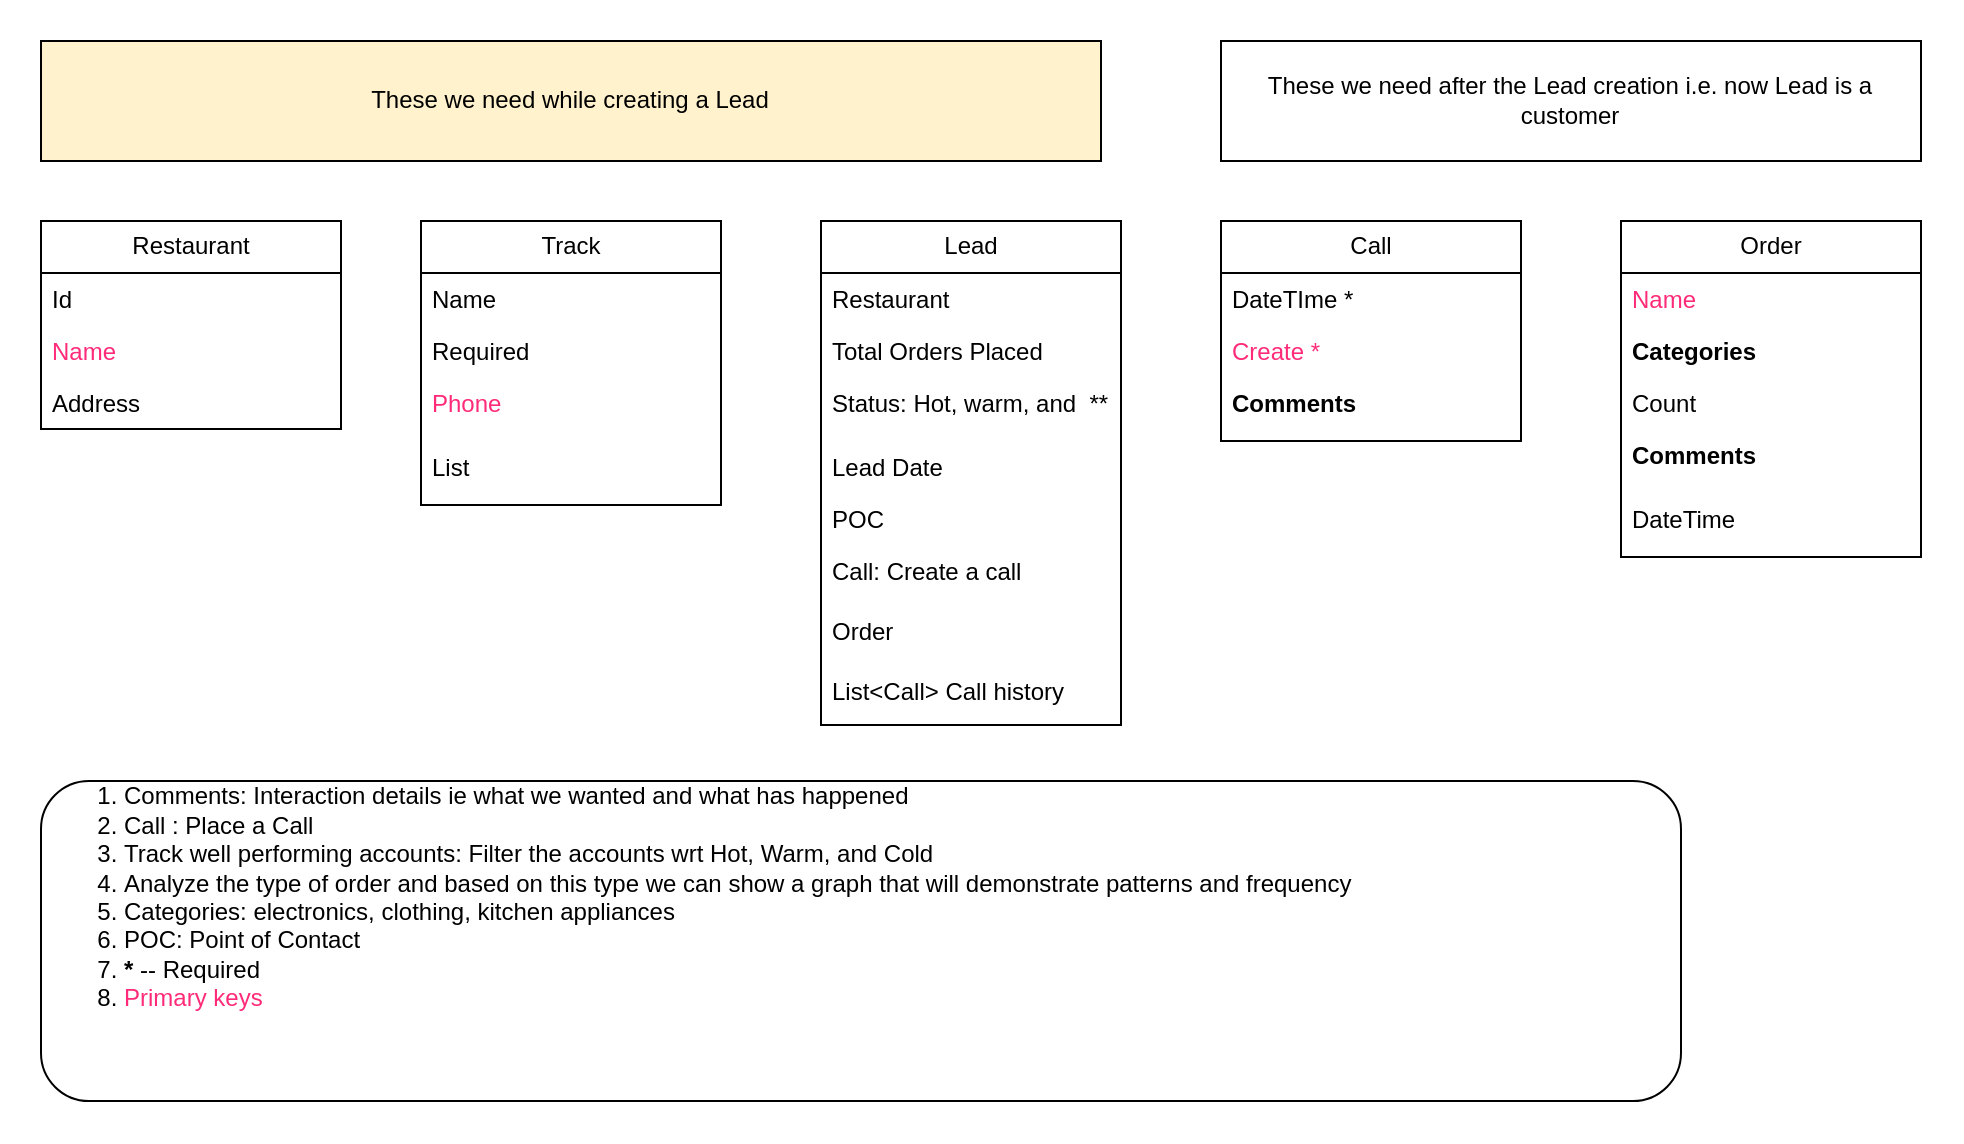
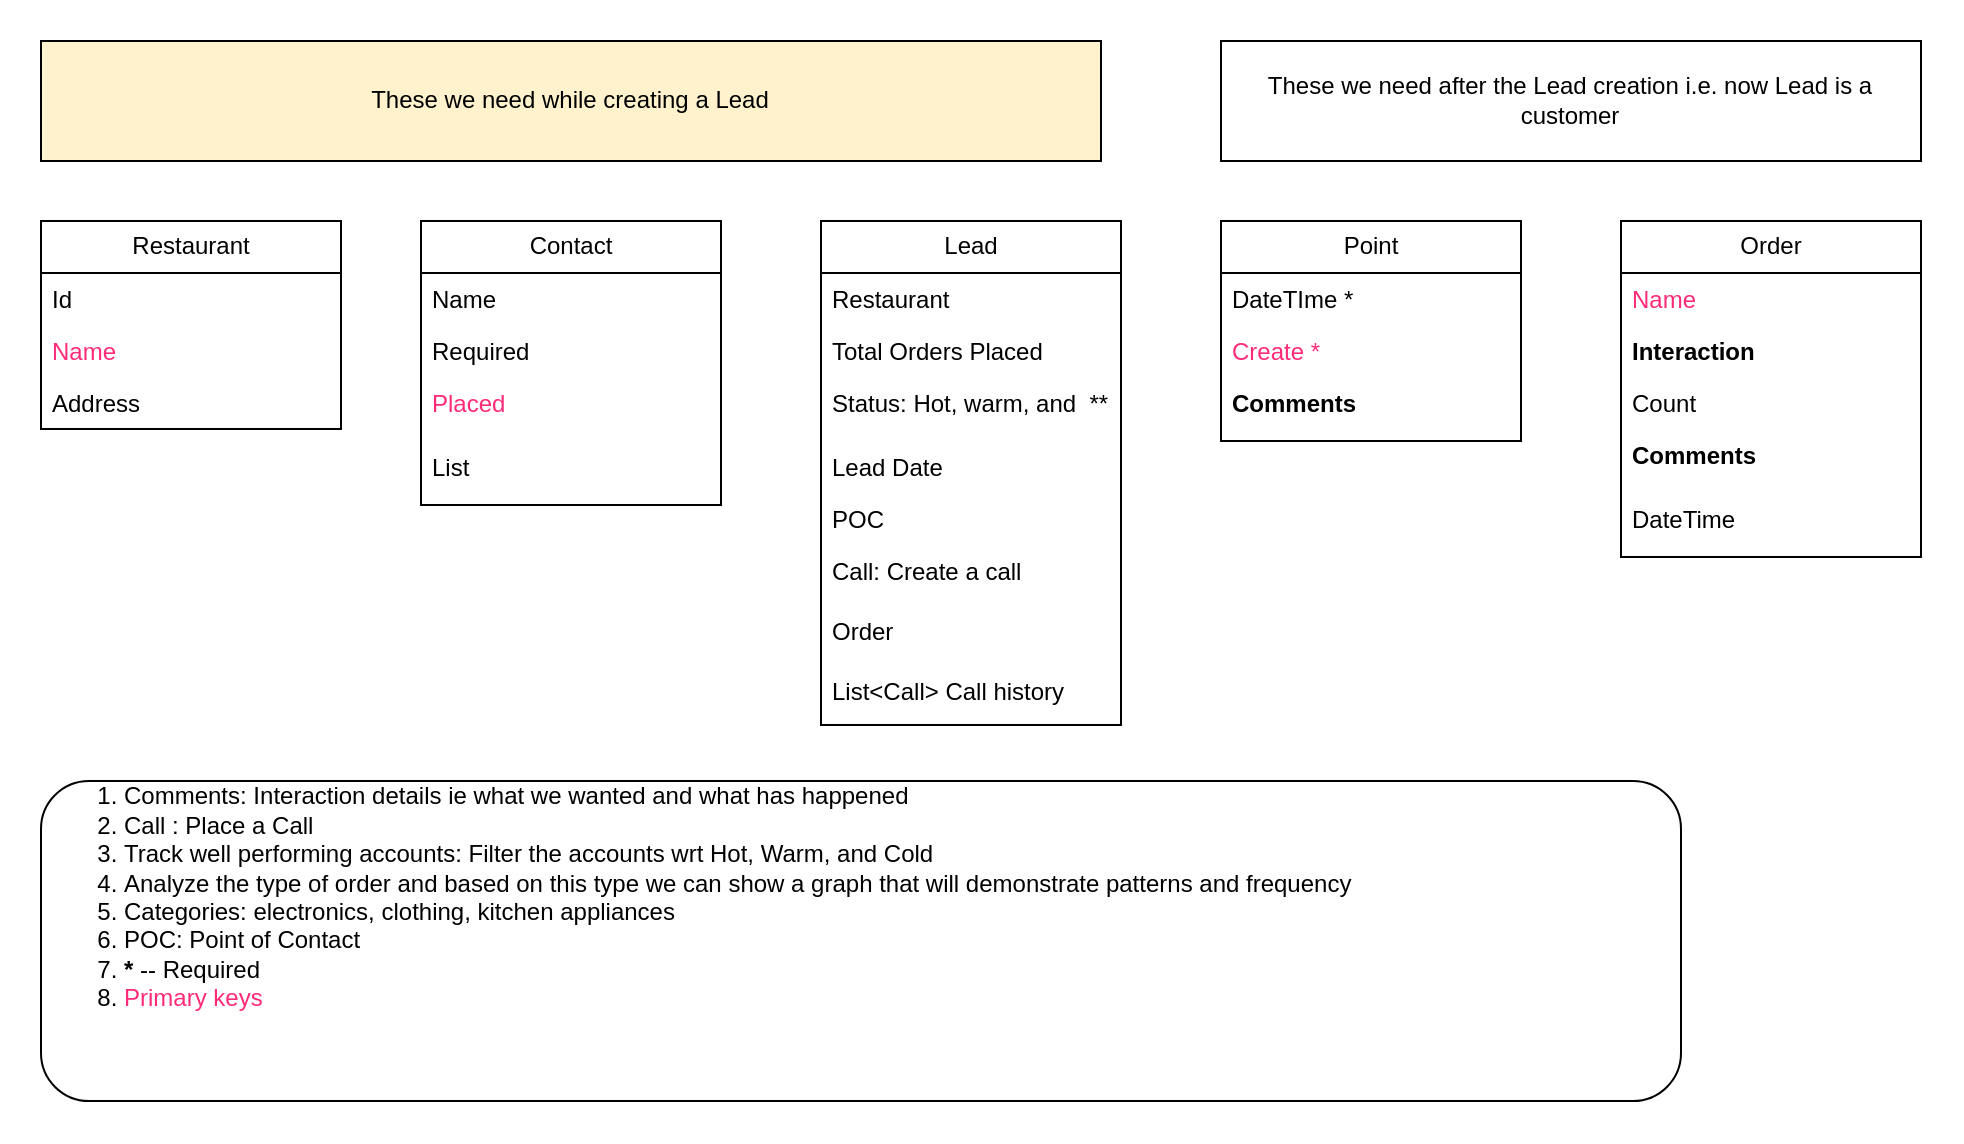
node "Track": label "Track" -> "Contact"
node "Call": label "Call" -> "Point"
node "Categories": label "Categories" -> "Interaction"
node "Phone": label "Phone" -> "Placed"
